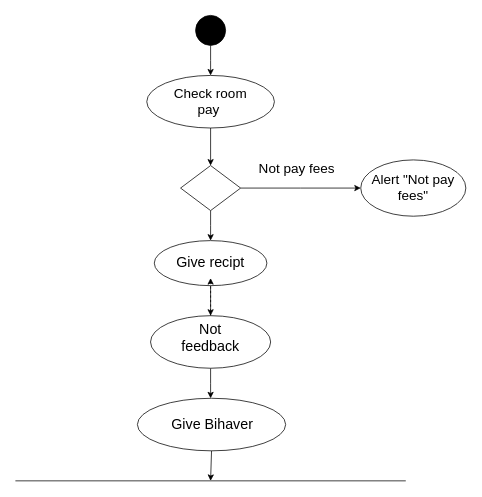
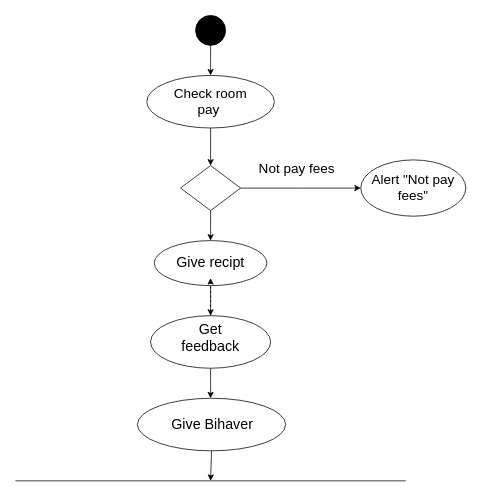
node "Not feedback": label "Not feedback" -> "Get feedback"
